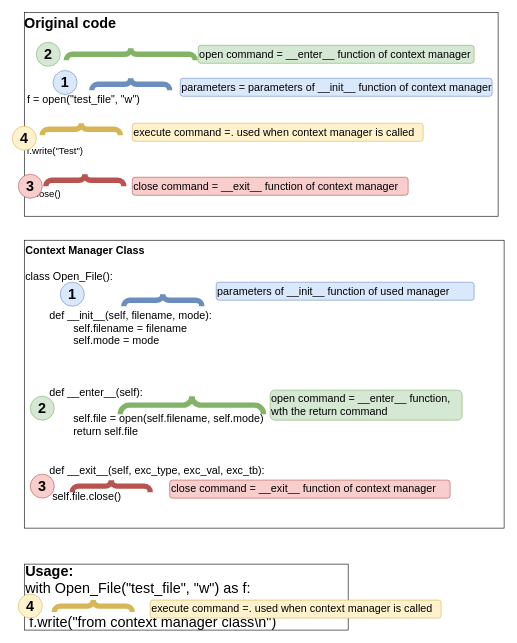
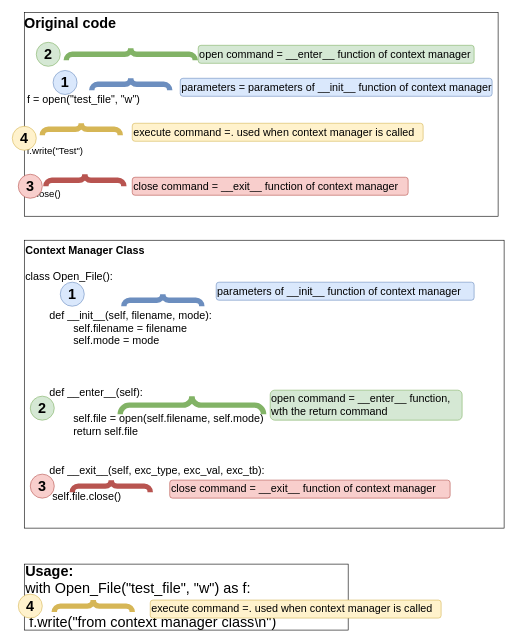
node "parameters of __init__ function of used manager": label "parameters of __init__ function of used manager" -> "parameters of __init__ function of context manager"
